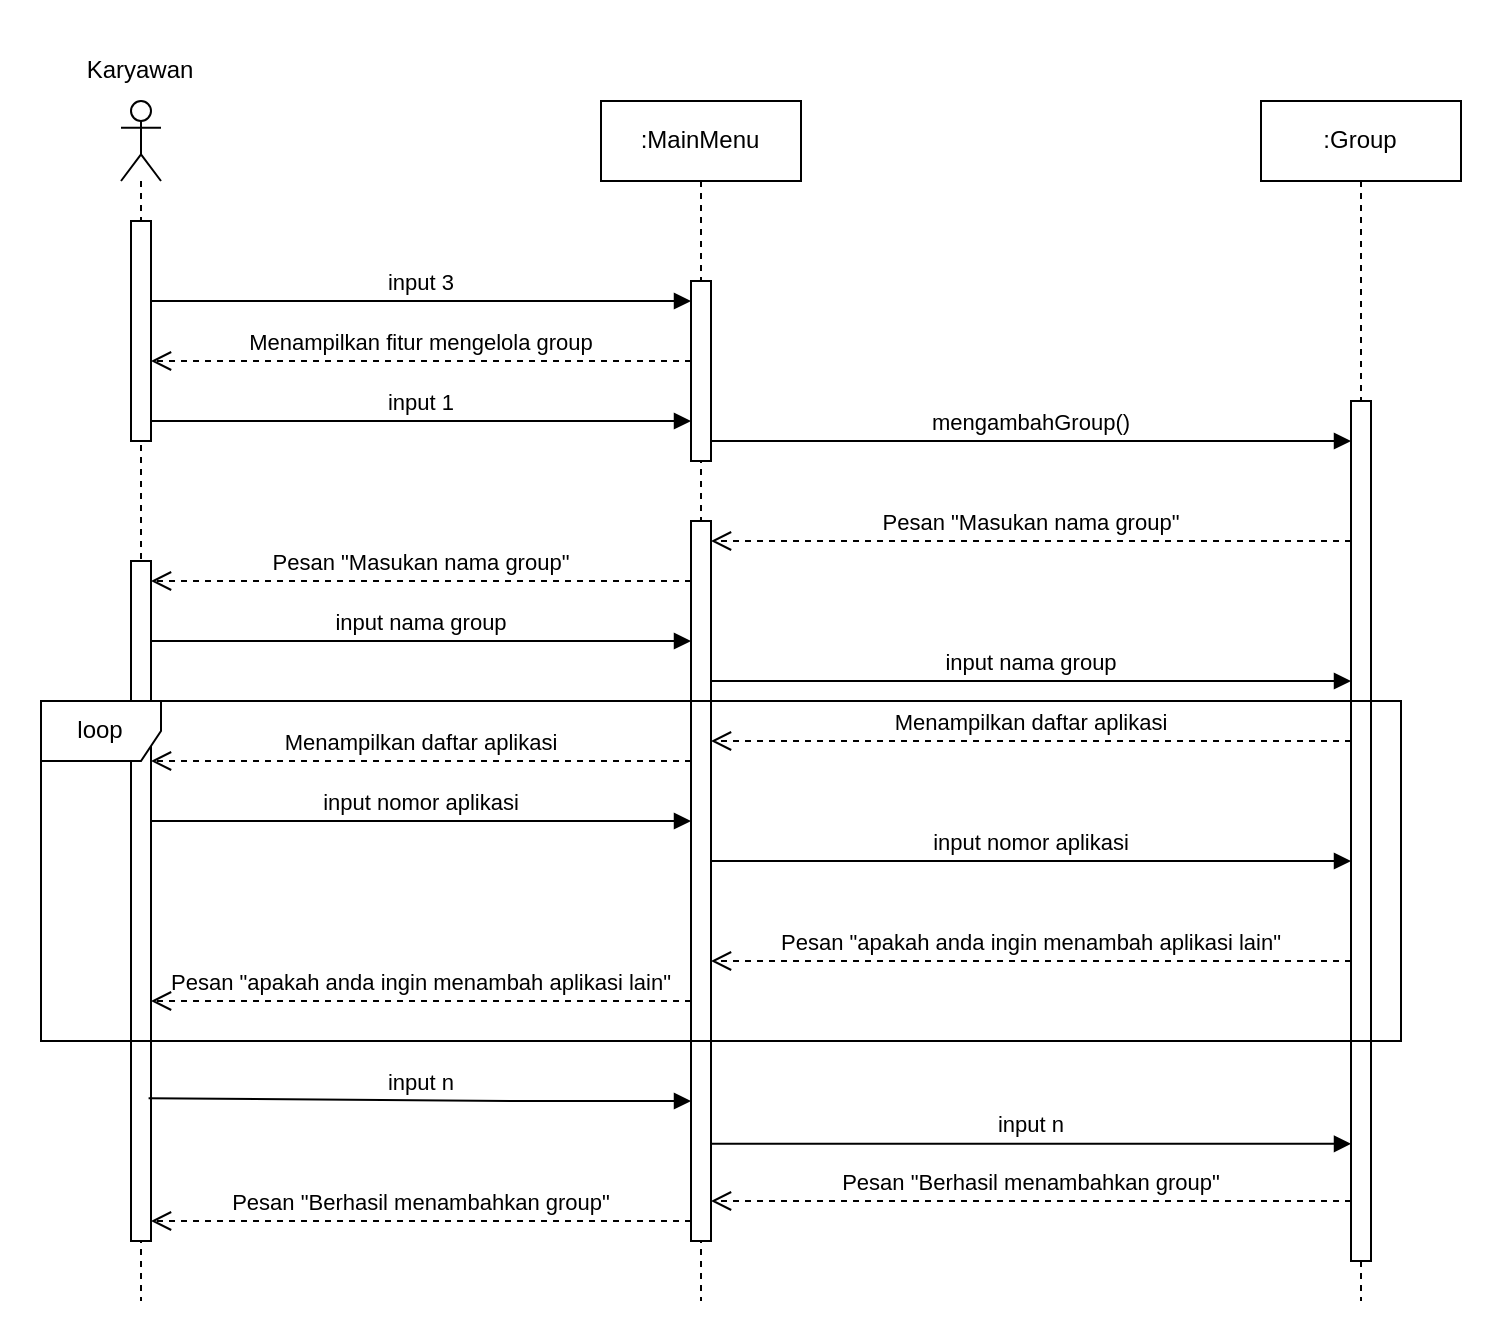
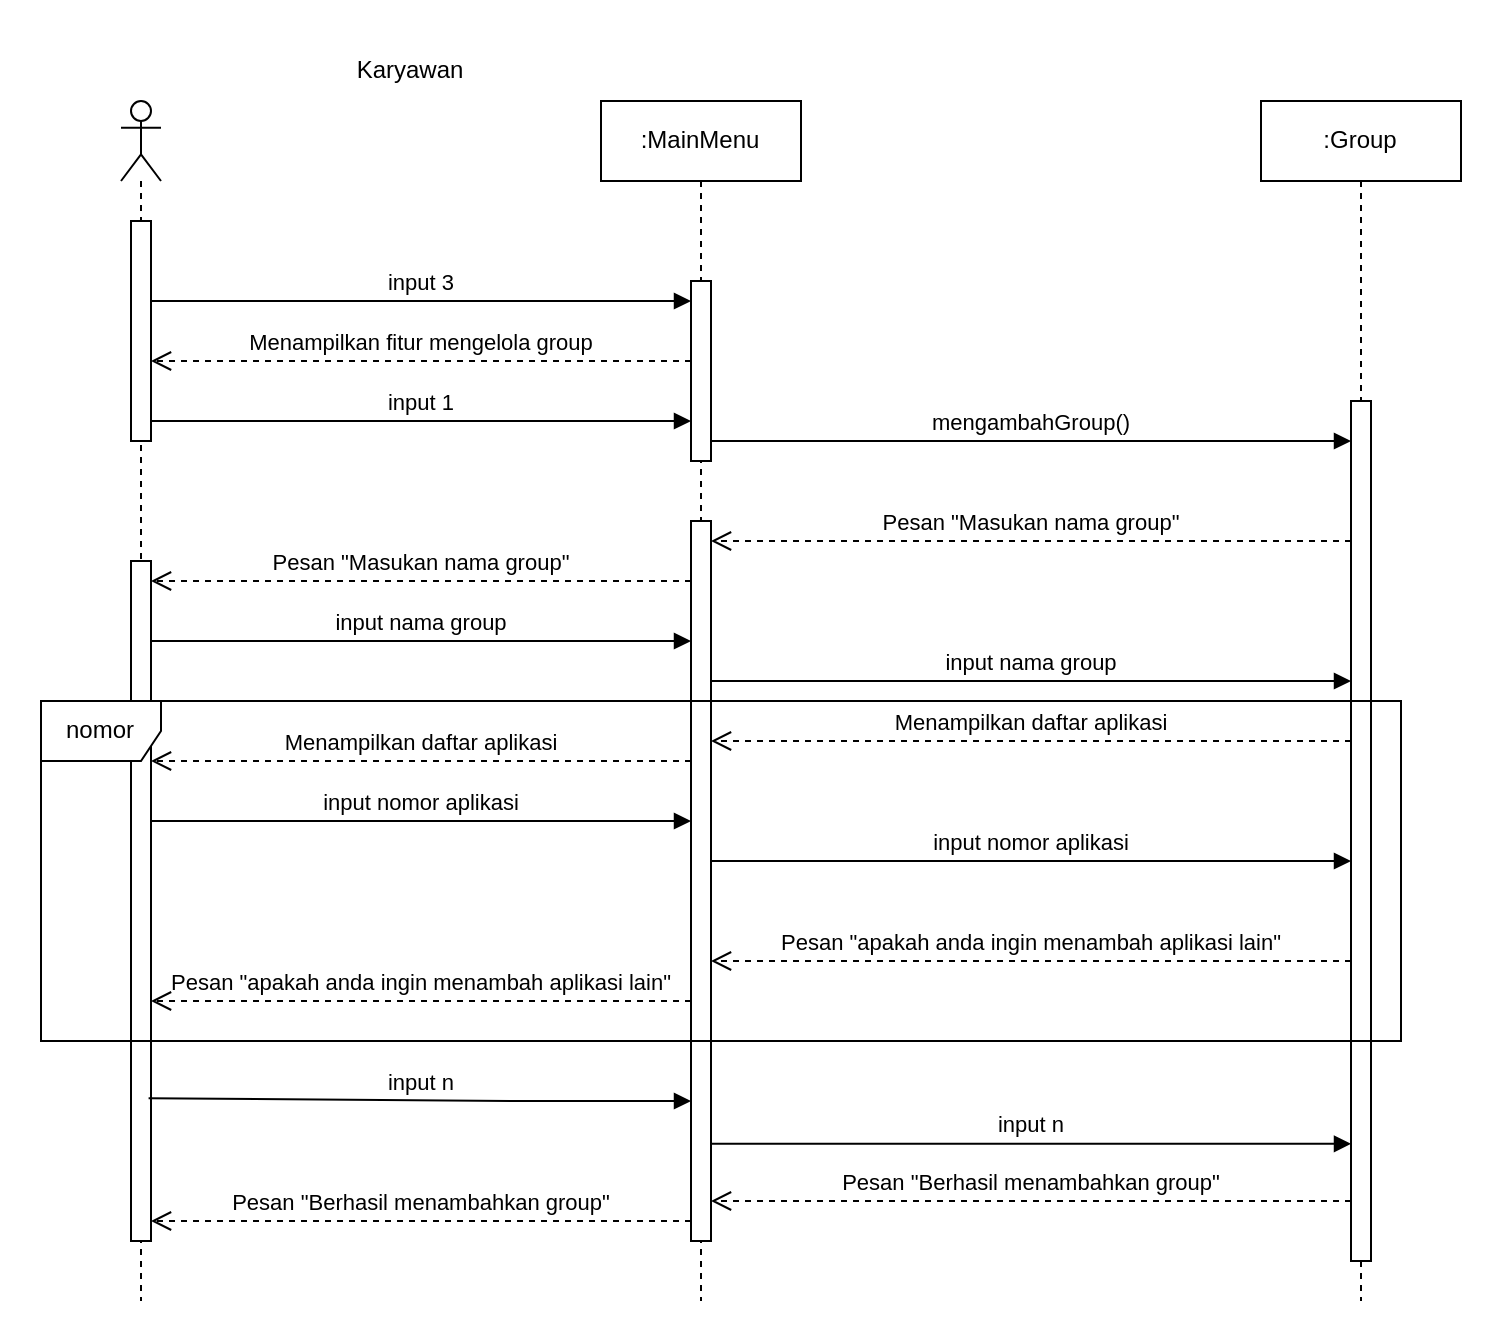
node "Karyawan": moved (141, 71) -> (411, 71)
node "loop": label "loop" -> "nomor"
